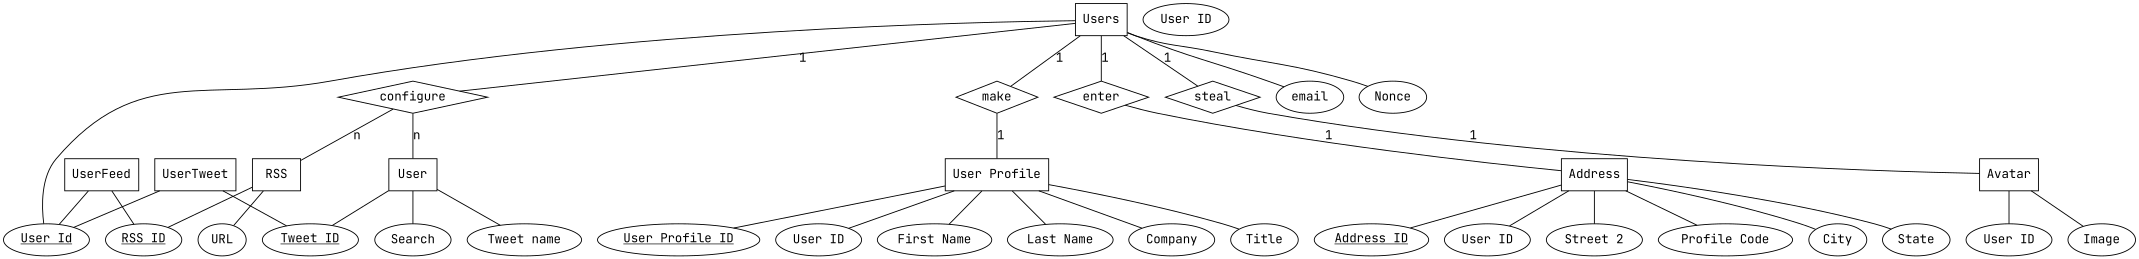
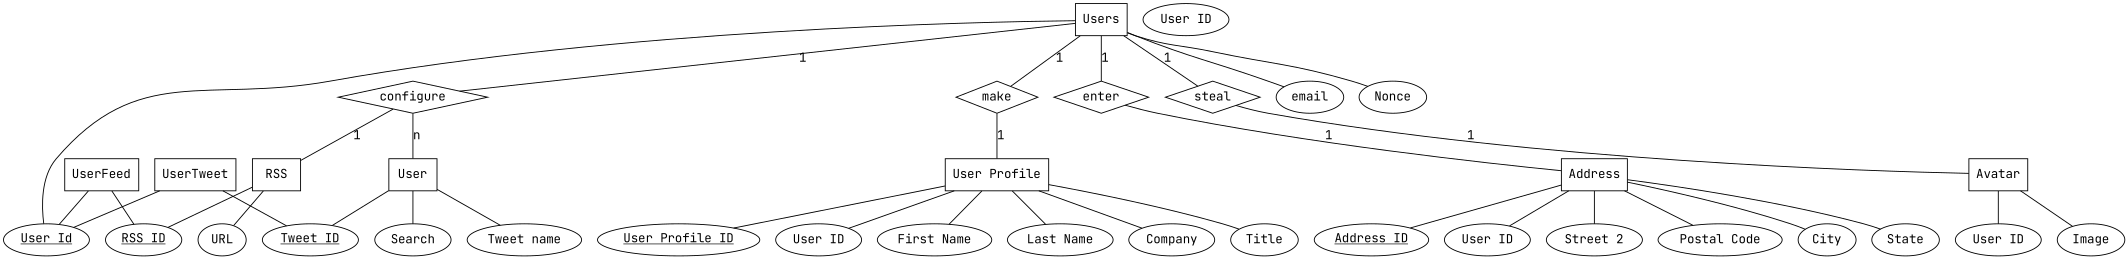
edge "configure" -- "RSS": label "n" -> "1"
node "Profile Code": label "Profile Code" -> "Postal Code"
